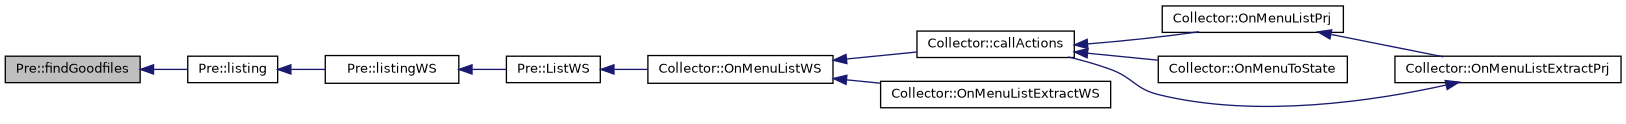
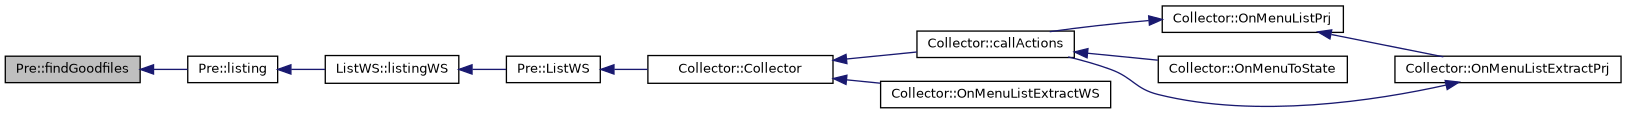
edge "Collector::OnMenuListPrj" -> "Collector::callActions": reversed
node "Pre::listingWS": label "Pre::listingWS" -> "ListWS::listingWS"
node "Collector::OnMenuListWS": label "Collector::OnMenuListWS" -> "Collector::Collector"
